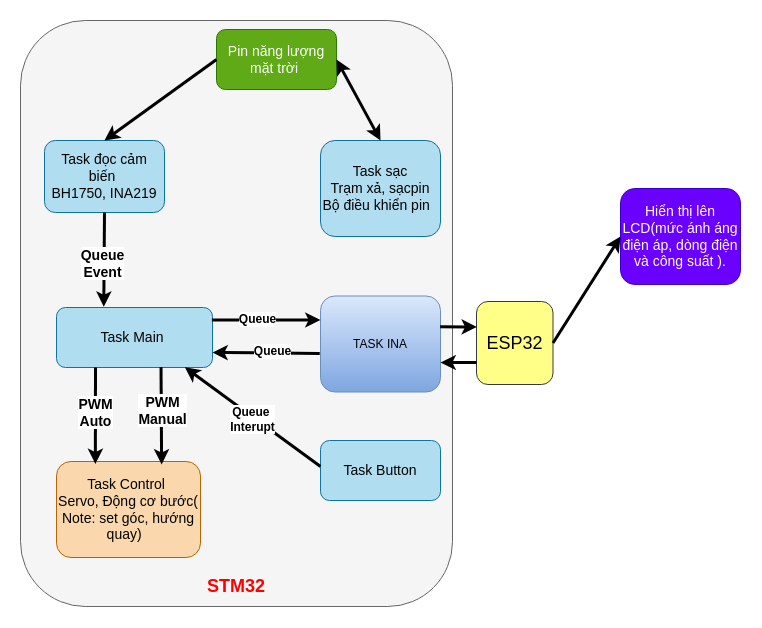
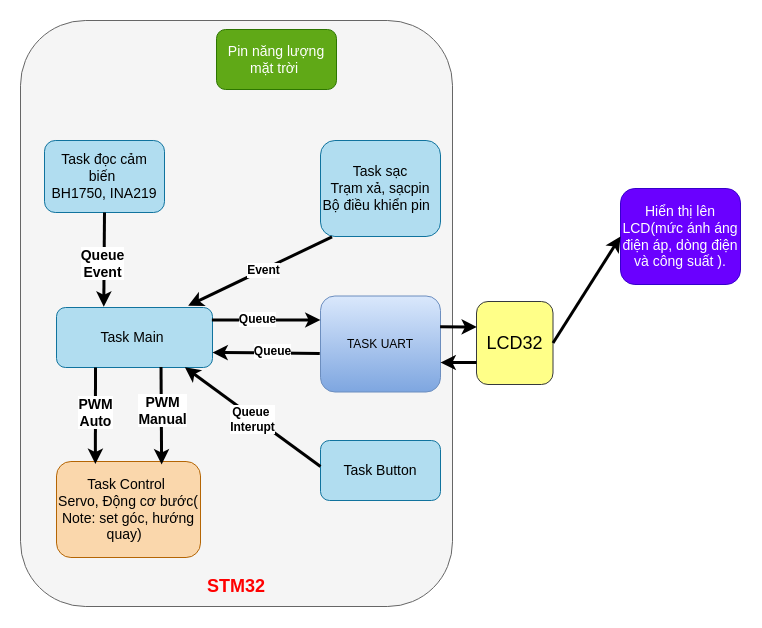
edge "Pin năng lượng mặt trời" -> "Task đọc cảm biến BH1750, INA219": removed
edge "Pin năng lượng mặt trời" -- "Task sạc Trạm xả, sạcpin Bộ điều khiển pin": removed
edge "Task sạc Trạm xả, sạcpin Bộ điều khiển pin" -> "Task Main": added, label "Event"
node "ESP32": label "ESP32" -> "LCD32"
node "TASK INA": label "TASK INA" -> "TASK UART"
